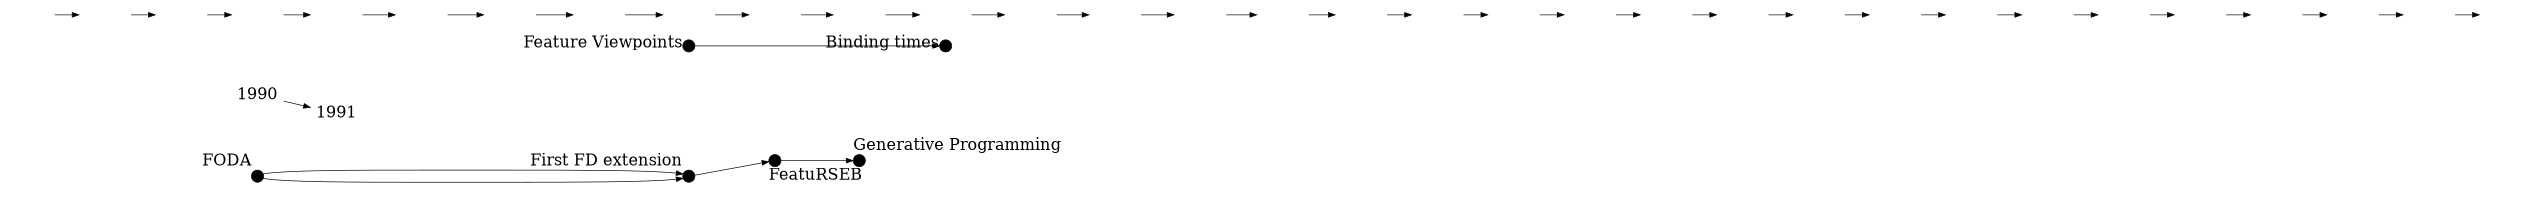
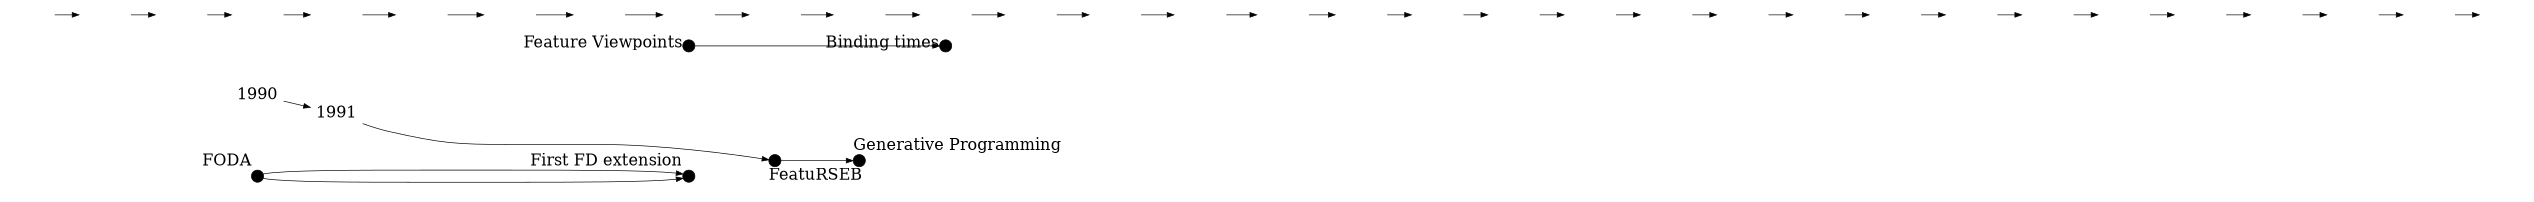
edge "First FD extension" -> "FeatuRSEB": now "1991" -> "FeatuRSEB"
